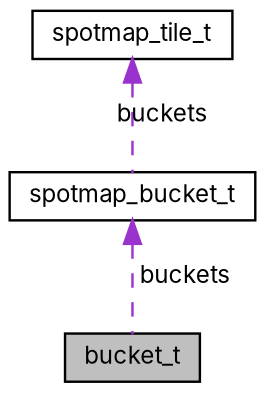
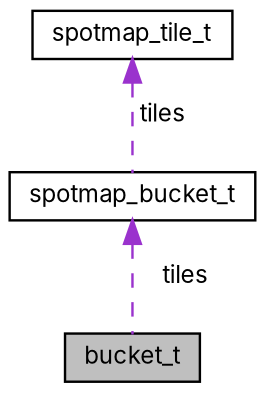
edge "spotmap_bucket_t" -> "spotmap_tile_t": label " buckets" -> " tiles"
edge "bucket_t" -> "spotmap_bucket_t": label " buckets" -> " tiles"
